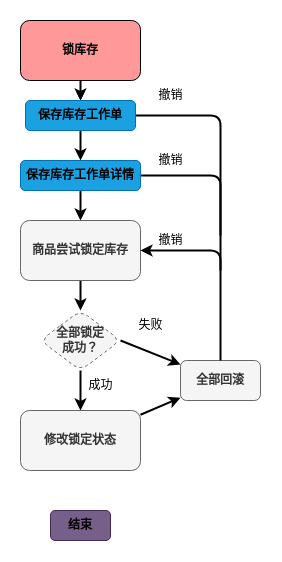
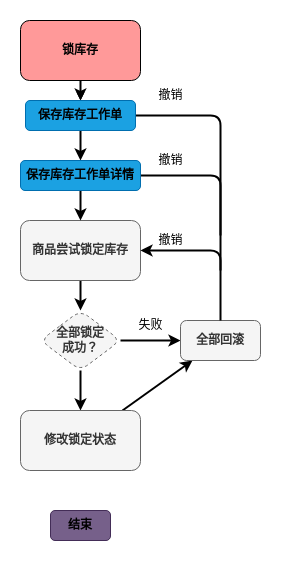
node "全部回滚": moved (221, 381) -> (221, 341)
node "成功": removed
